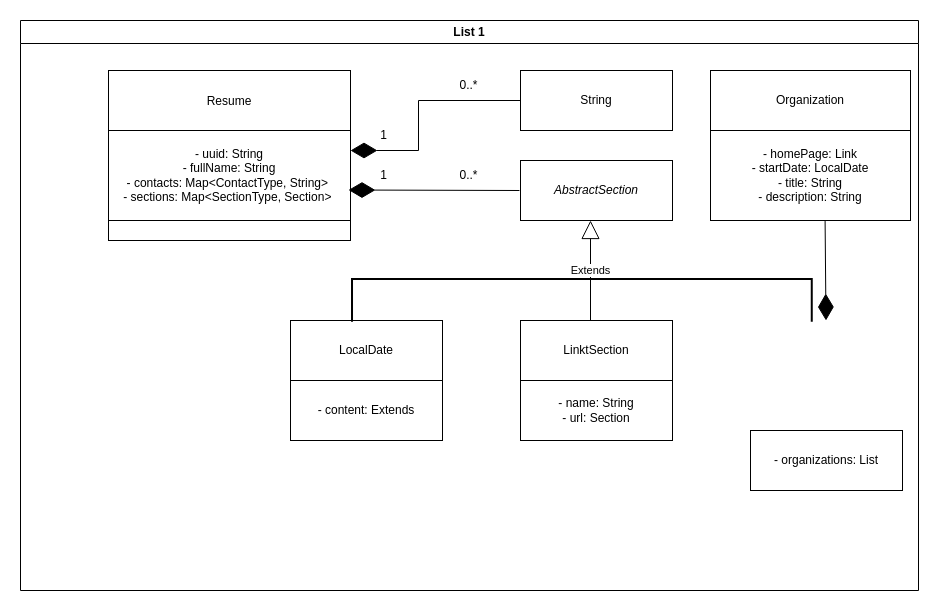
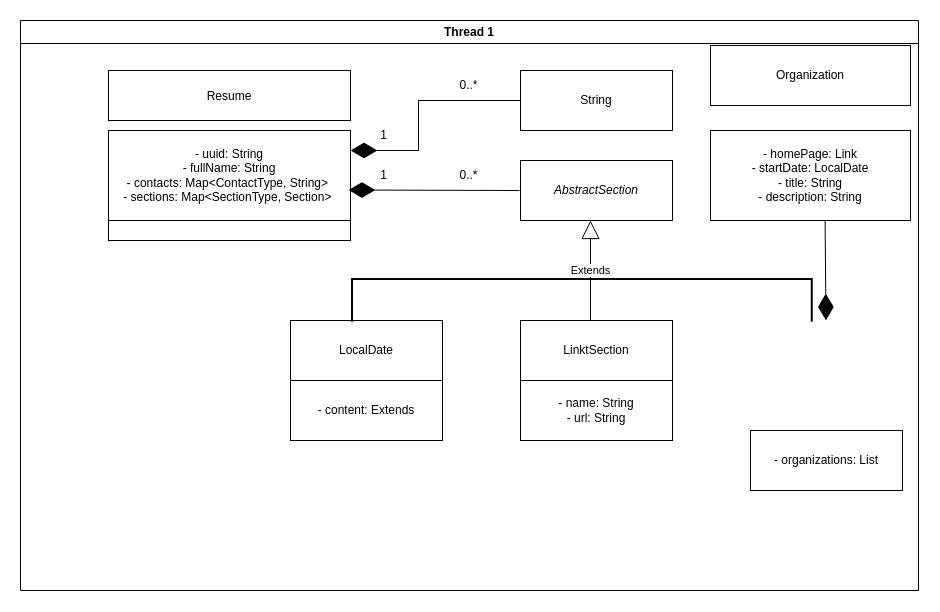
node "List 1": label "List 1" -> "Thread 1"
node "Resume": size 242x60 -> 242x50
node "Organization": moved (811, 101) -> (811, 76)
node "- name: String - url: Section": label "- name: String - url: Section" -> "- name: String - url: String"
